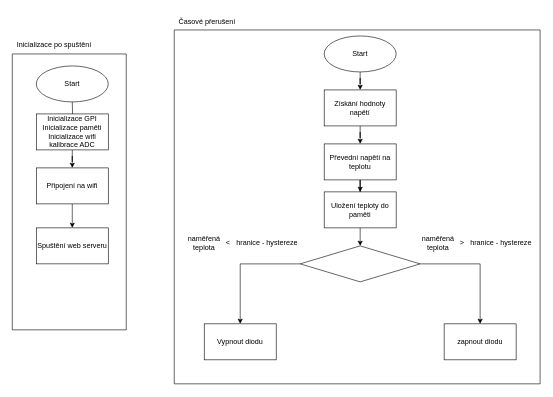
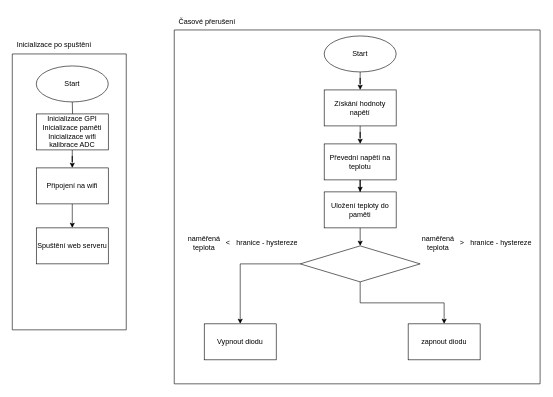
node "zapnout diodu": moved (480, 342) -> (444, 342)
